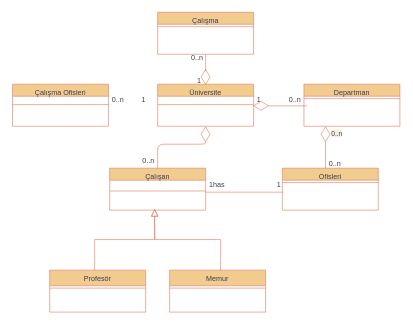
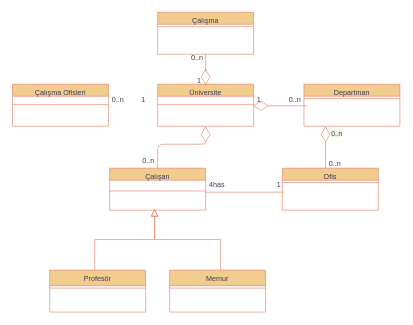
node "Ofisleri": label "Ofisleri" -> "Ofis"
node "1has": label "1has" -> "4has"
